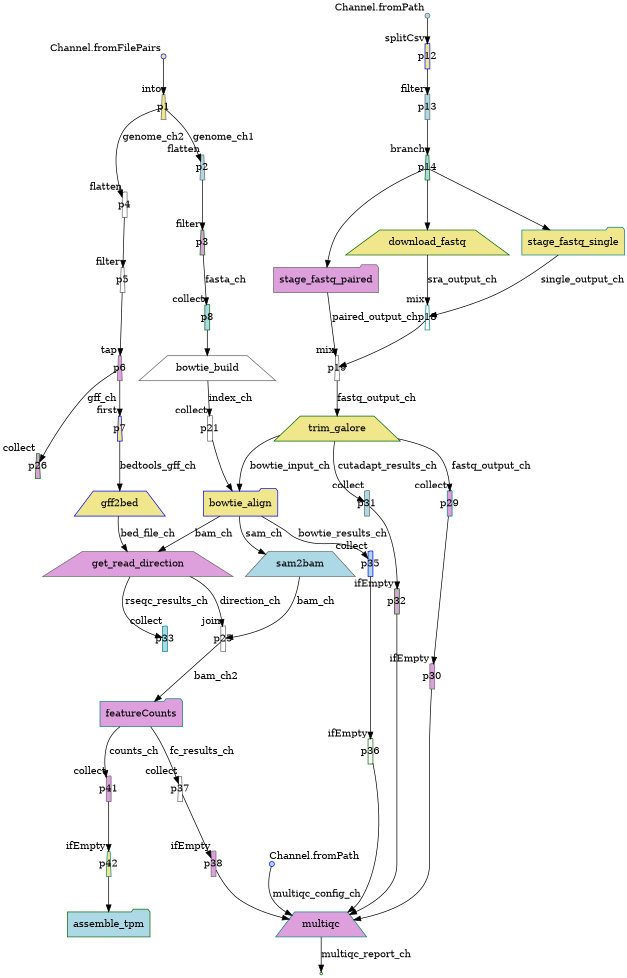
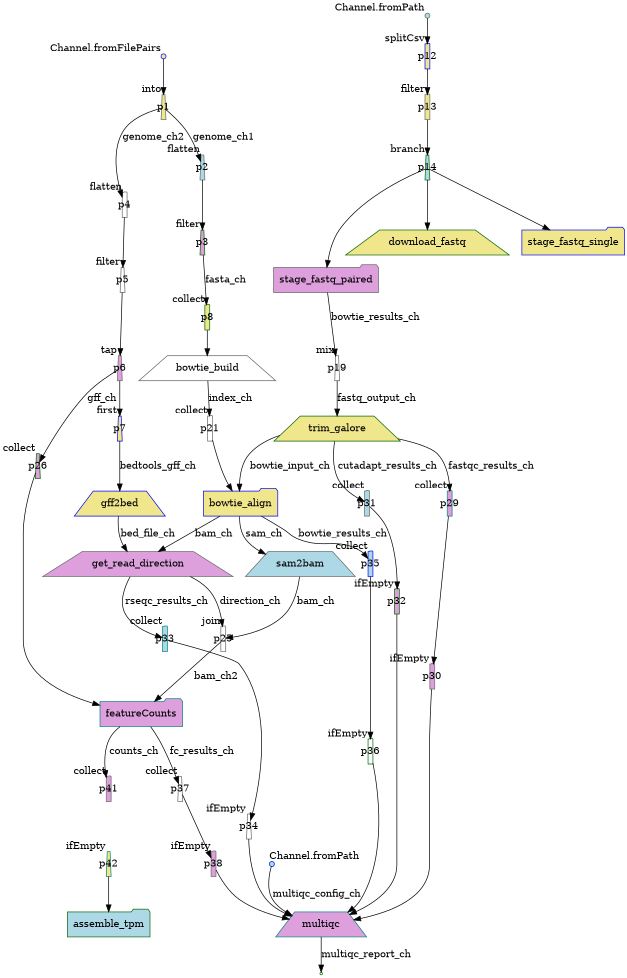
node "p13 filter": fillcolor lightblue -> khaki
node "stage_fastq_single": color teal -> blue
node "p8 collect": fillcolor lightblue -> khaki
edge "stage_fastq_paired" -> "p19 mix": label "paired_output_ch" -> "bowtie_results_ch"
node "p18 mix": removed
edge "trim_galore" -> "p29 collect": label "fastq_output_ch" -> "fastqc_results_ch"
edge "p26 collect" -> "featureCounts": added
edge "p41 collect" -> "p42 ifEmpty": removed
node "p34 ifEmpty": added
